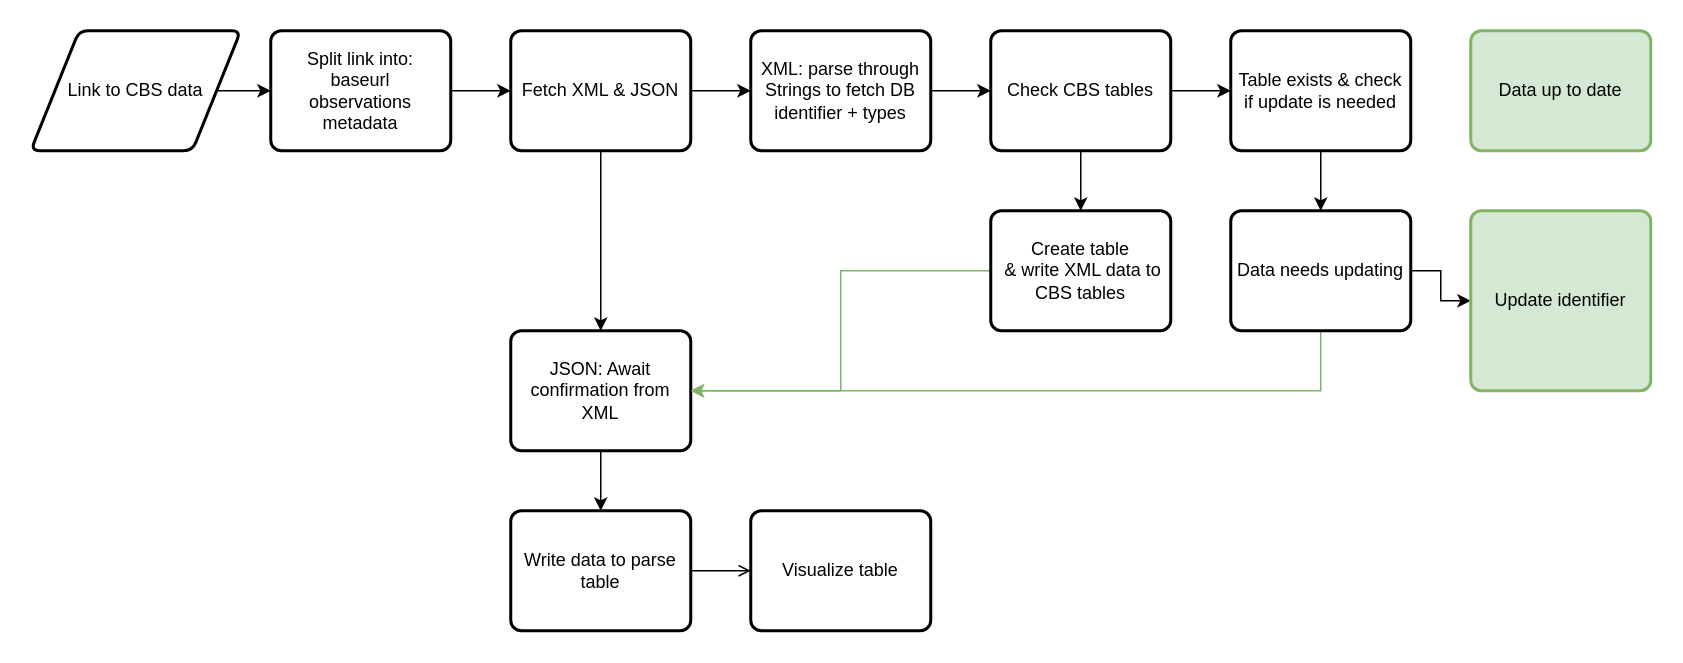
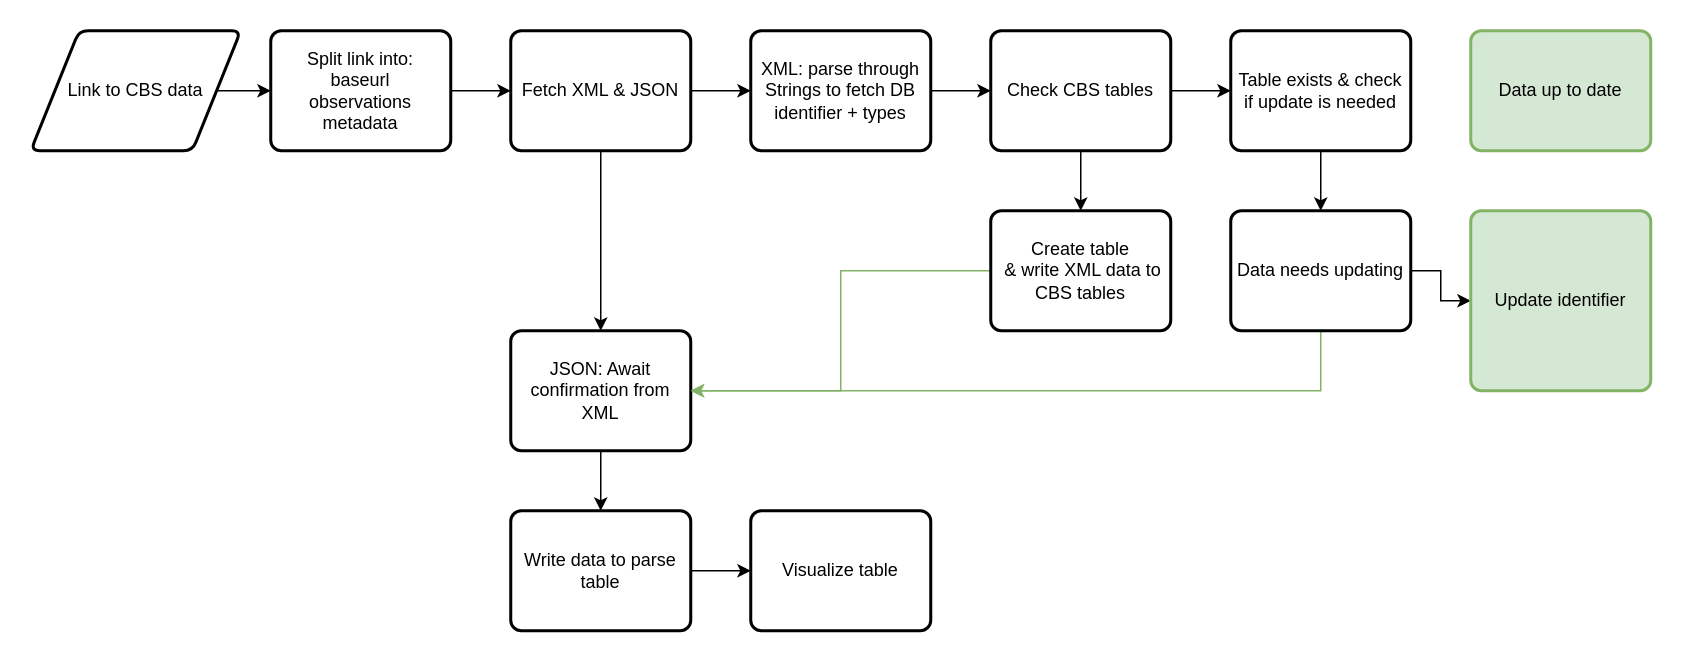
edge "Write data to parse table" -> "Visualize table": arrowhead open -> classic
